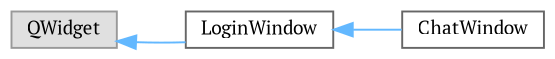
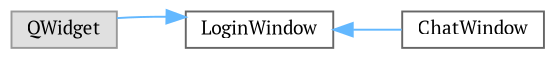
edge "LoginWindow" -> "QWidget": reversed
